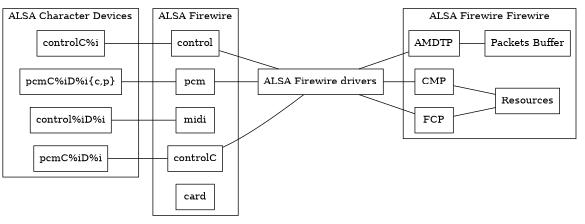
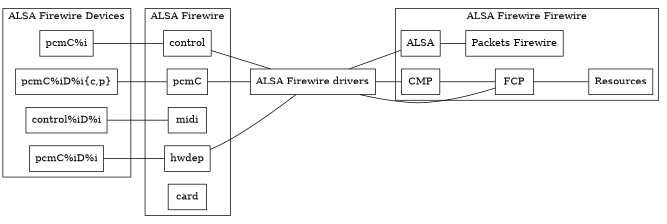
cluster "ALSA Character Devices": label "ALSA Character Devices" -> "ALSA Firewire Devices"
node "controlC%i": label "controlC%i" -> "pcmC%i"
node "AMDTP": label "AMDTP" -> "ALSA"
node "Packets Buffer": label "Packets Buffer" -> "Packets Firewire"
node "pcm": label "pcm" -> "pcmC"
edge "CMP" -- "Resources": now "CMP" -- "FCP"
node "controlC": label "controlC" -> "hwdep"
